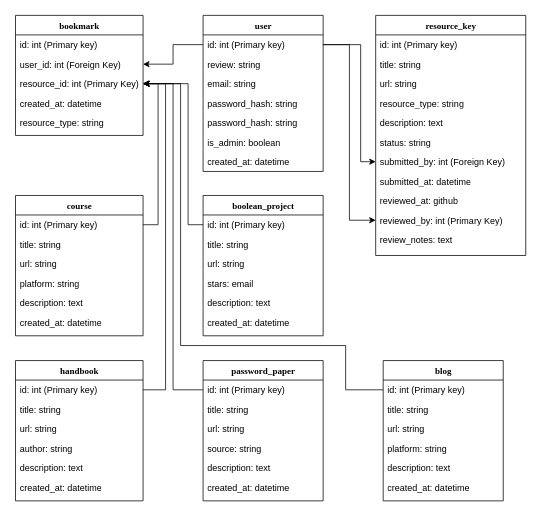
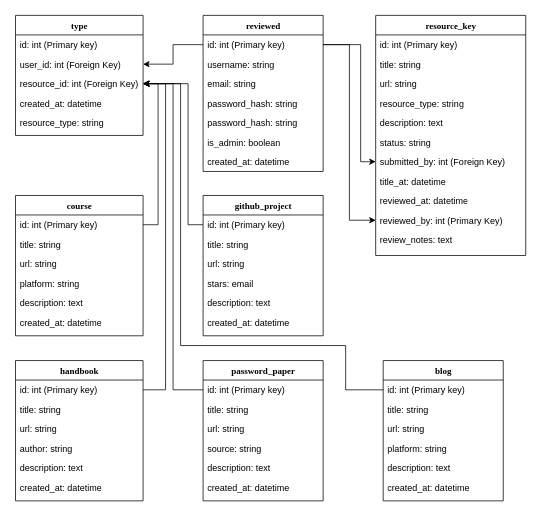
node "bookmark": label "bookmark" -> "type"
node "user": label "user" -> "reviewed"
node "review: string": label "review: string" -> "username: string"
node "resource_id: int (Primary Key)": label "resource_id: int (Primary Key)" -> "resource_id: int (Foreign Key)"
node "submitted_at: datetime": label "submitted_at: datetime" -> "title_at: datetime"
node "reviewed_at: github": label "reviewed_at: github" -> "reviewed_at: datetime"
node "boolean_project": label "boolean_project" -> "github_project"
